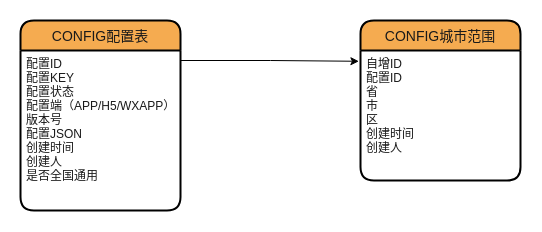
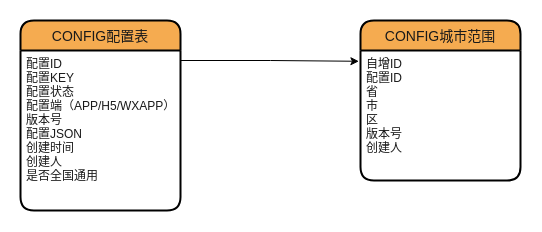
node "自增ID 配置ID 省 市 区 创建时间 创建人": label "自增ID 配置ID 省 市 区 创建时间 创建人" -> "自增ID 配置ID 省 市 区 版本号 创建人"
